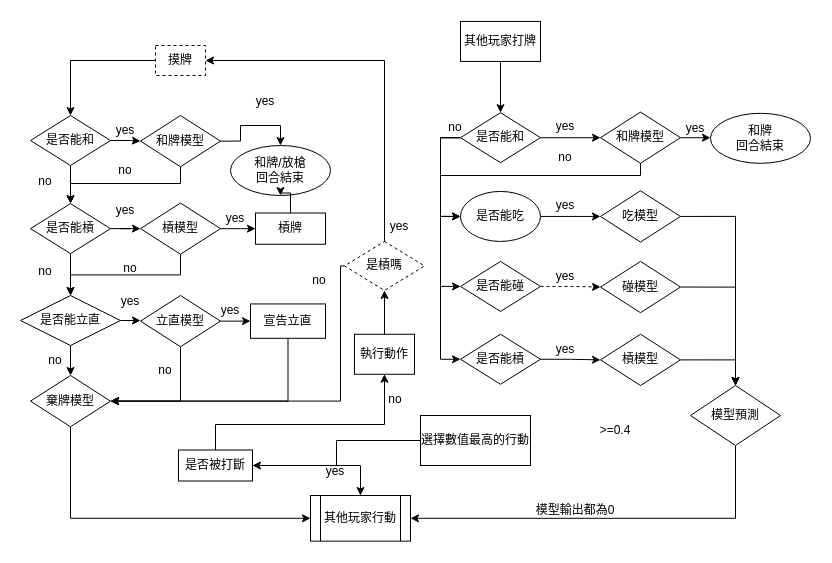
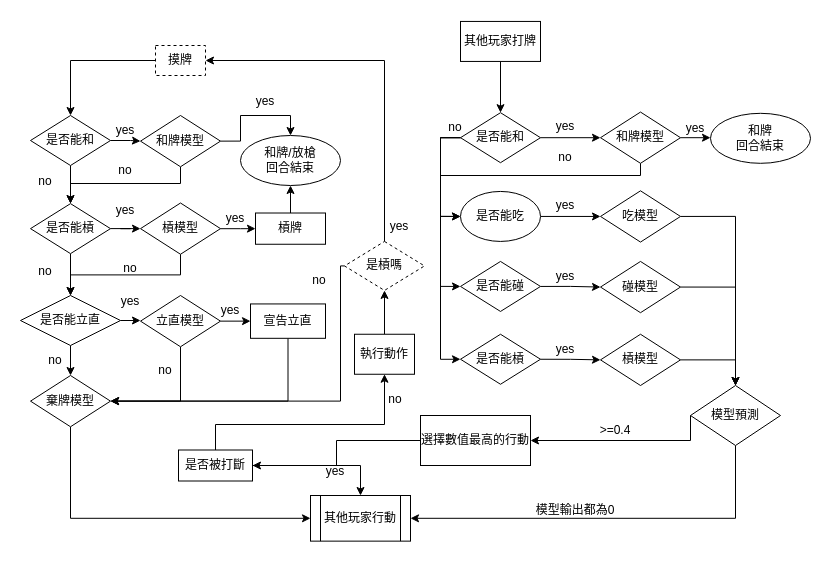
node "和牌/放槍 回合結束": moved (281, 171) -> (291, 161)
edge "是否能碰" -> "碰模型": style dashed -> solid
edge "模型預測" -> "選擇數值最高的行動": added
